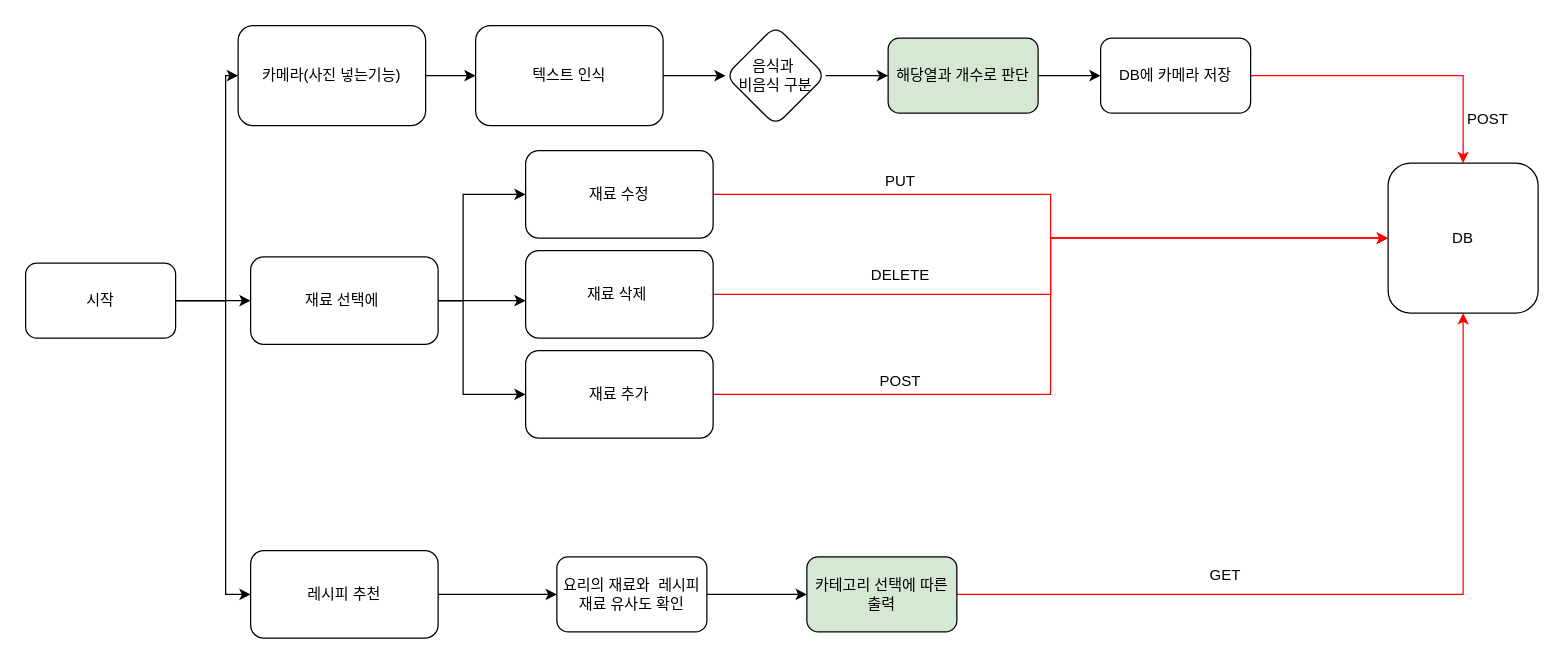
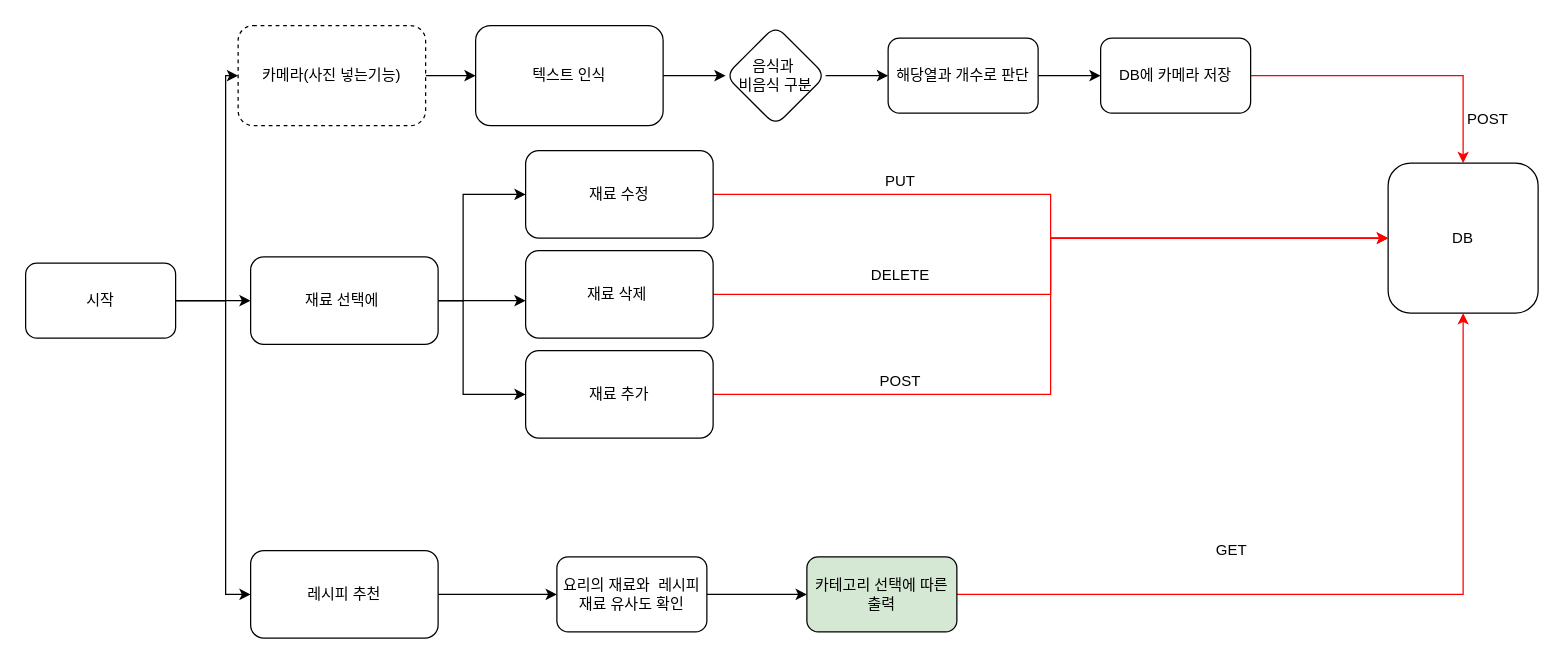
node "카메라(사진 넣는기능)": style solid -> dashed
node "해당열과 개수로 판단": fillcolor #d5e8d4 -> #ffffff
node "GET": moved (1226, 576) -> (1232, 551)
